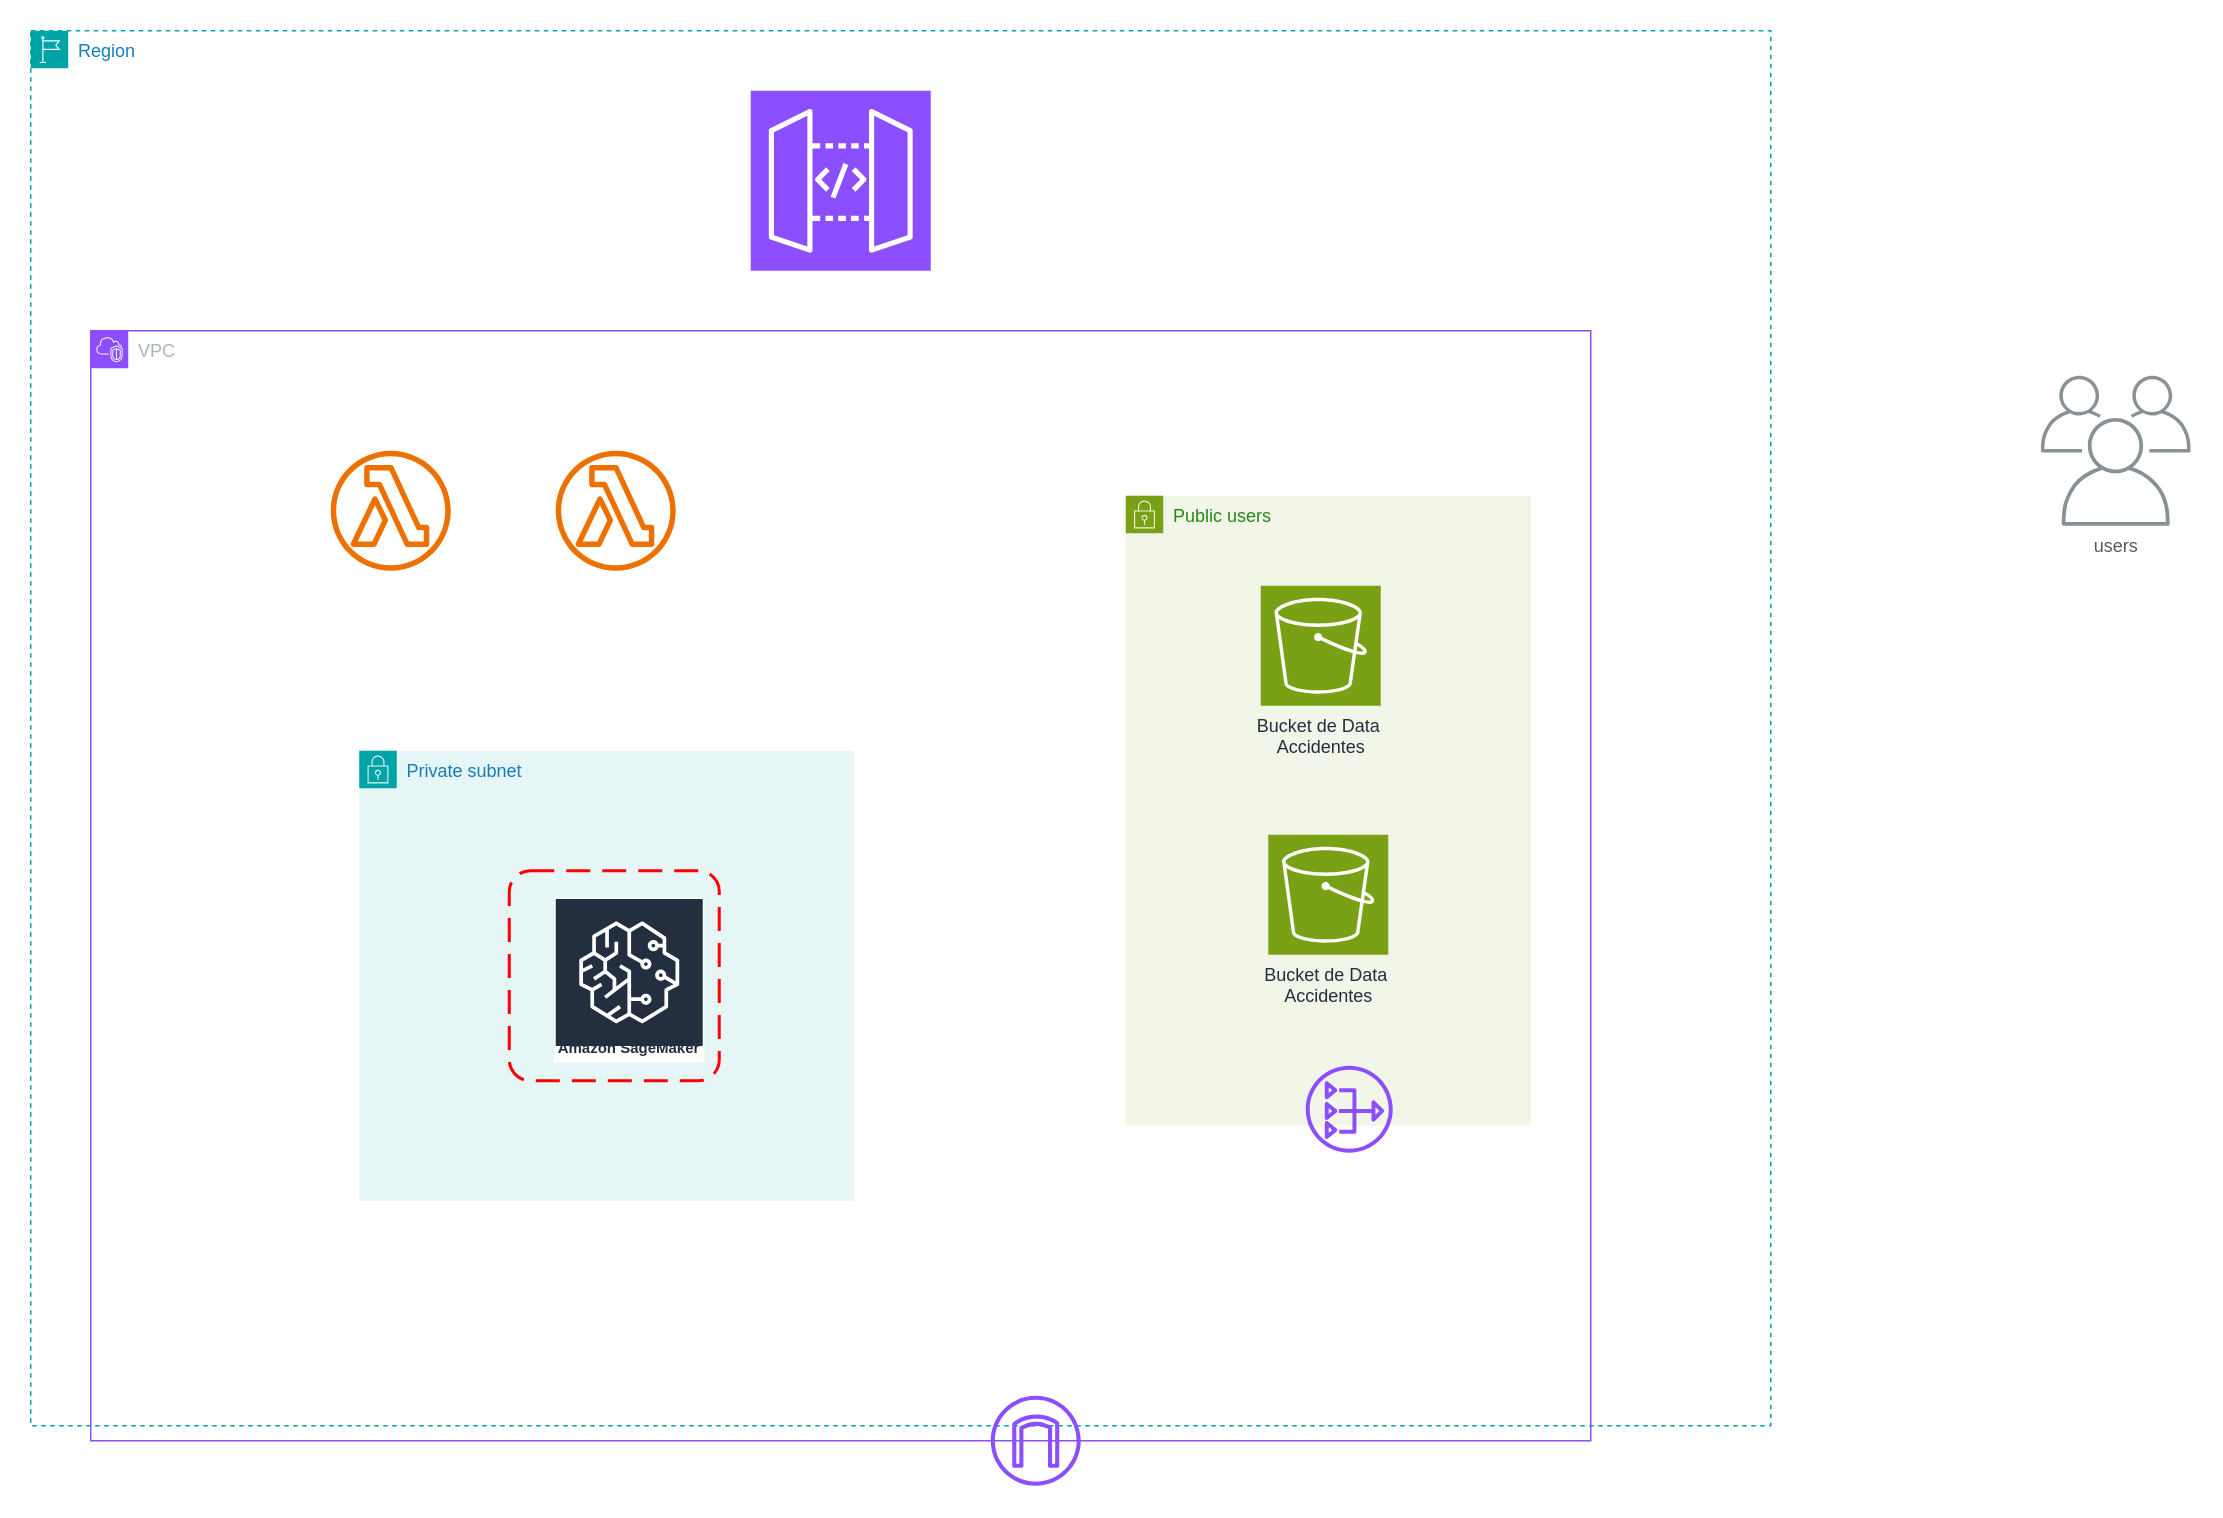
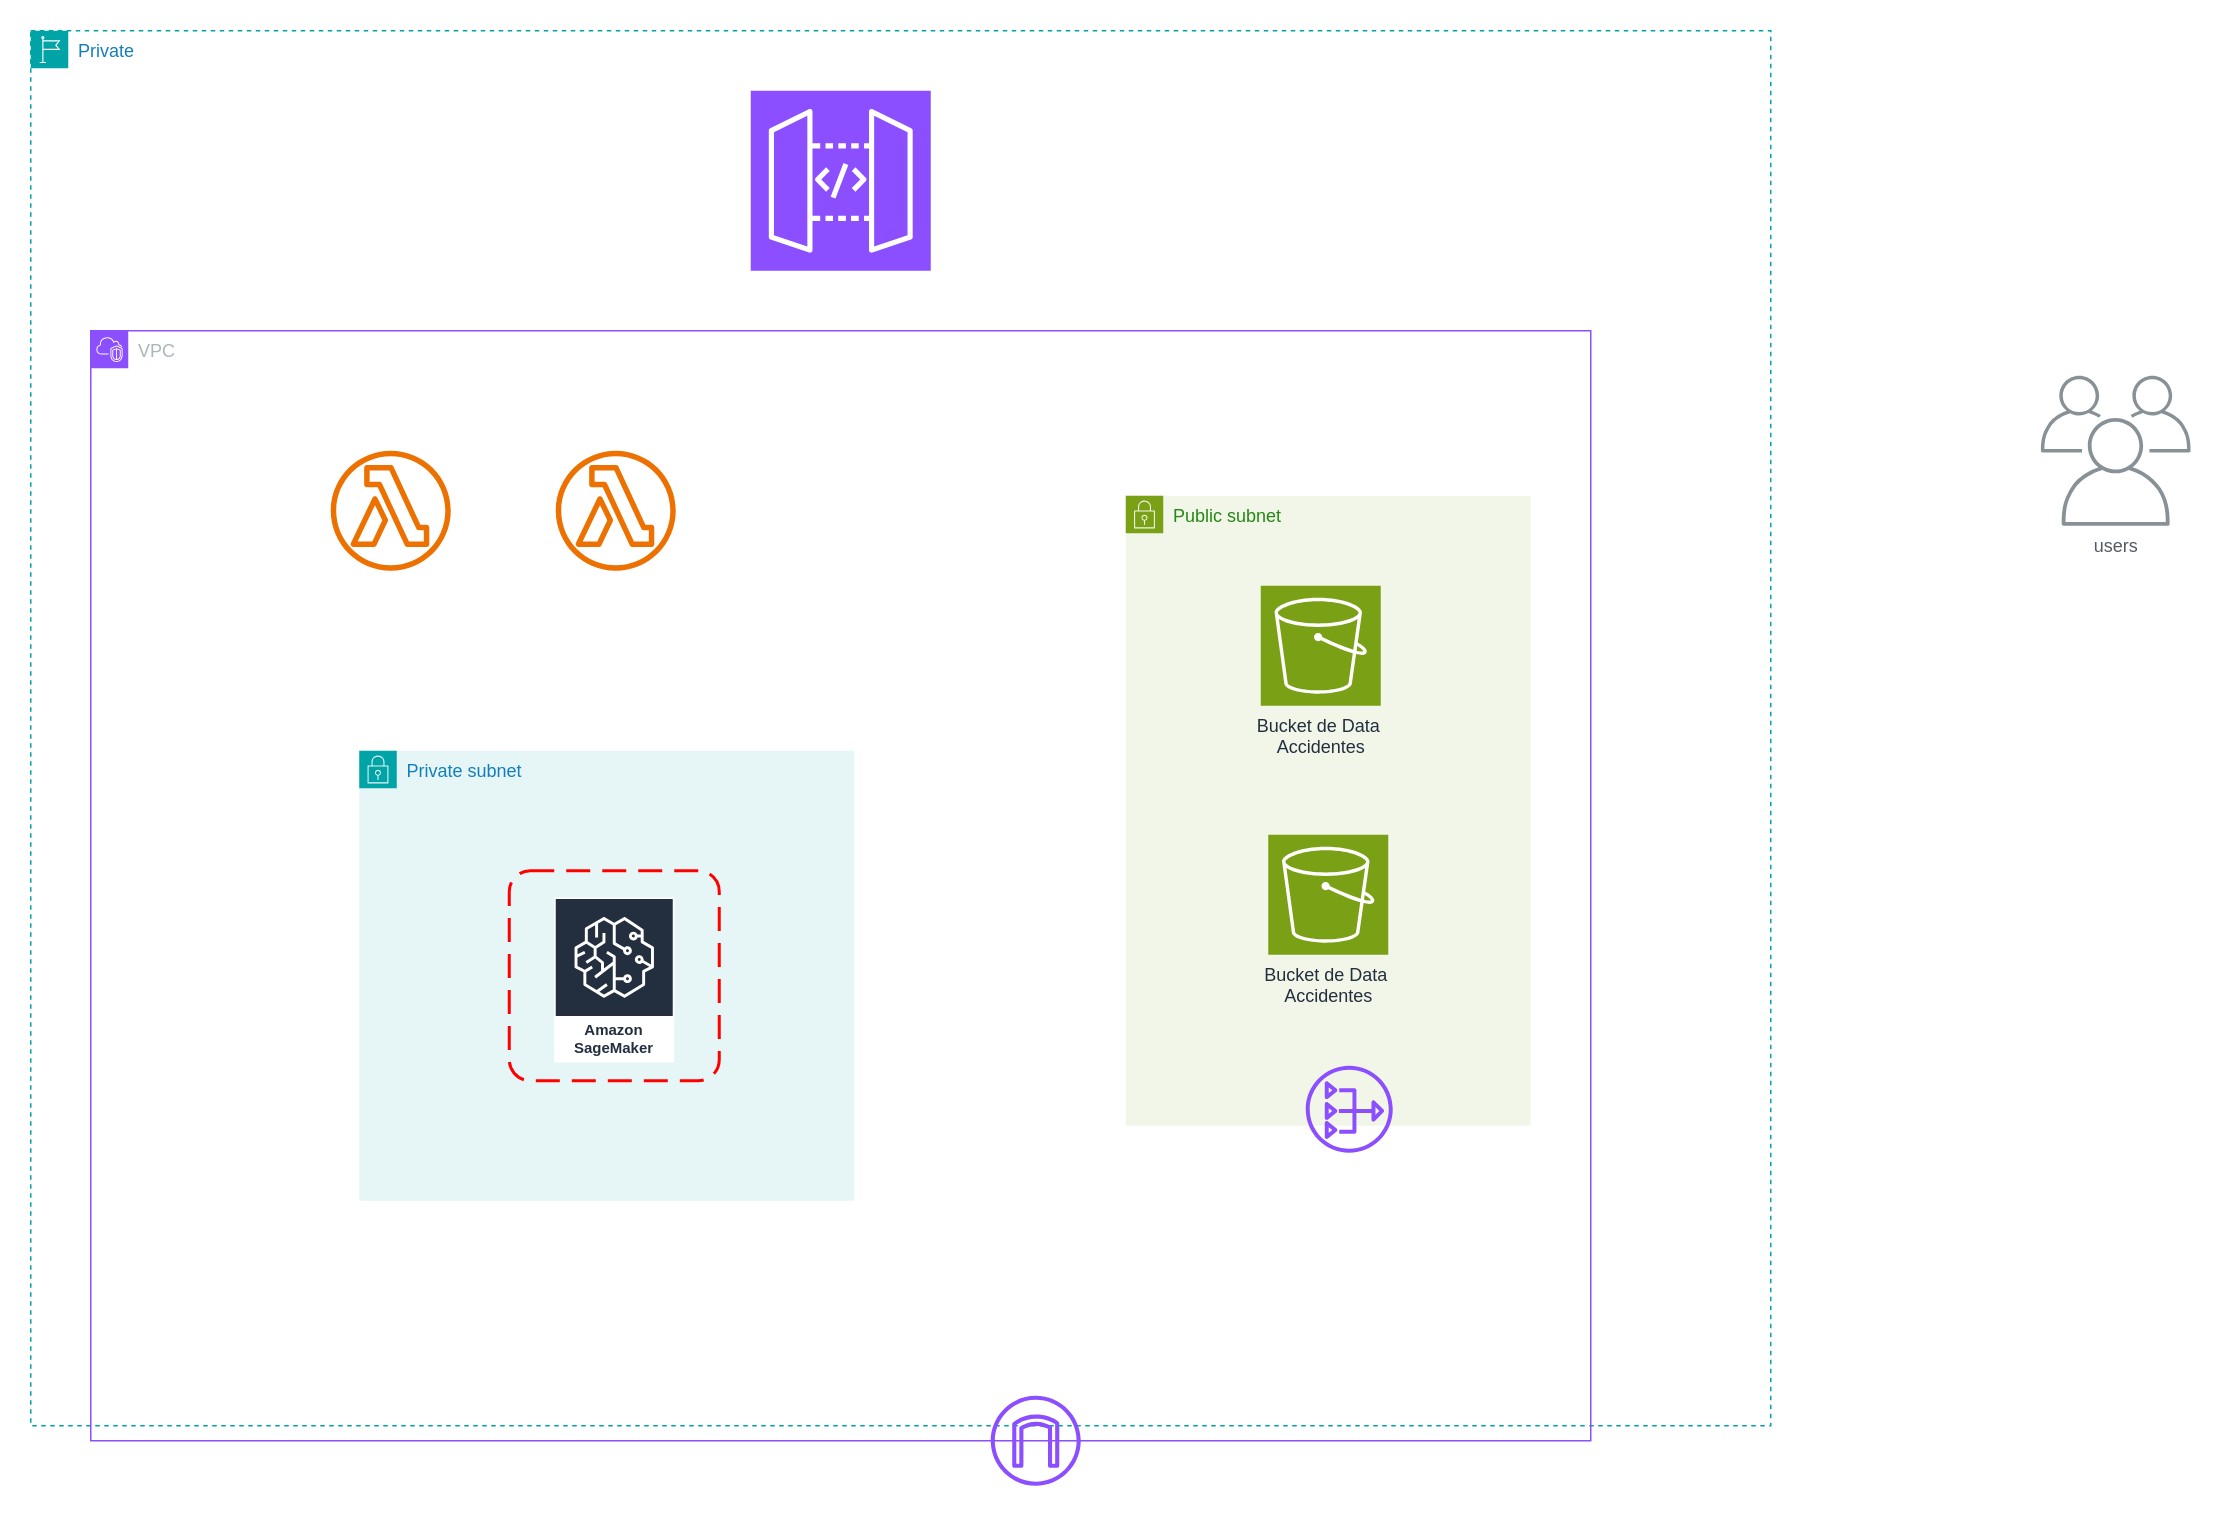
node "Region": label "Region" -> "Private"
node "Public users": label "Public users" -> "Public subnet"
node "Amazon SageMaker": size 150x165 -> 120x165
